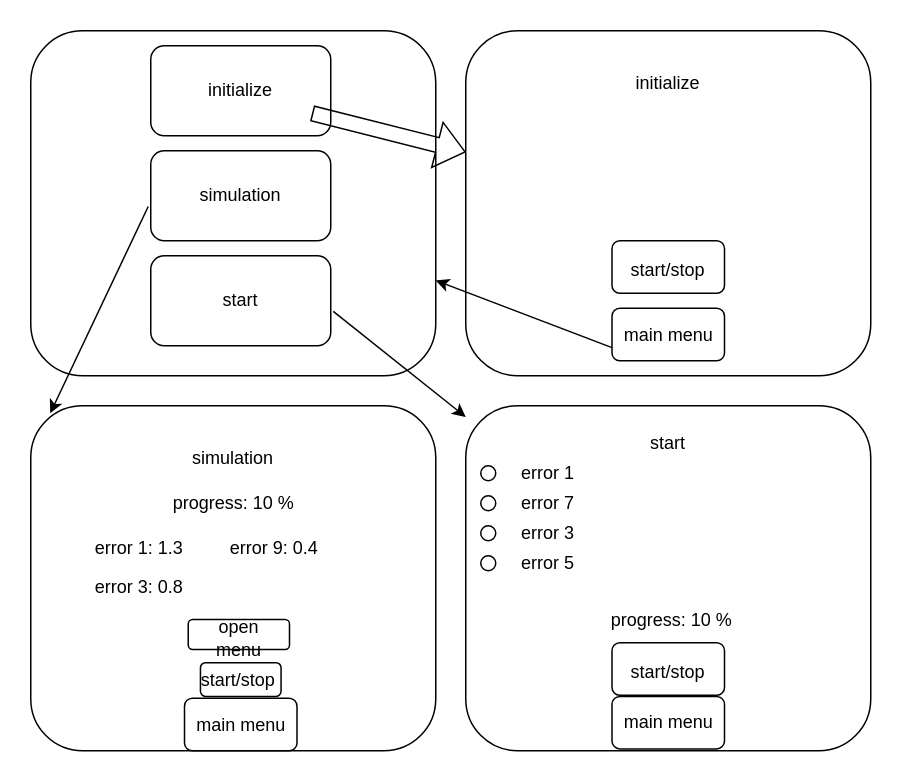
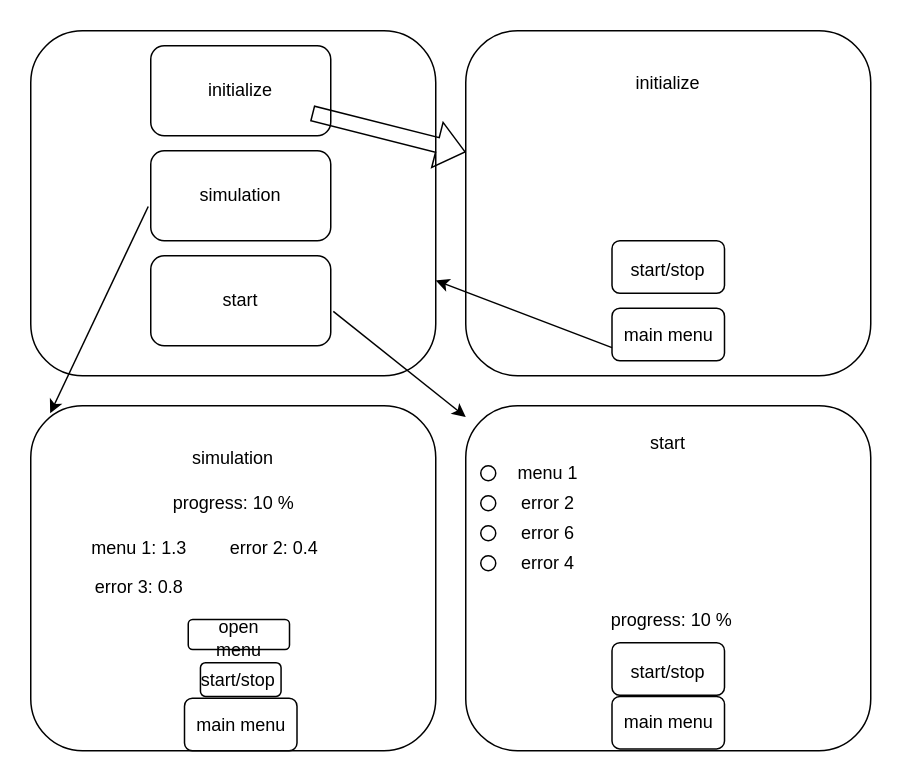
node "error 1": label "error 1" -> "menu 1"
node "error 7": label "error 7" -> "error 2"
node "error 3": label "error 3" -> "error 6"
node "error 1: 1.3": label "error 1: 1.3" -> "menu 1: 1.3"
node "error 9: 0.4": label "error 9: 0.4" -> "error 2: 0.4"
node "error 5": label "error 5" -> "error 4"
